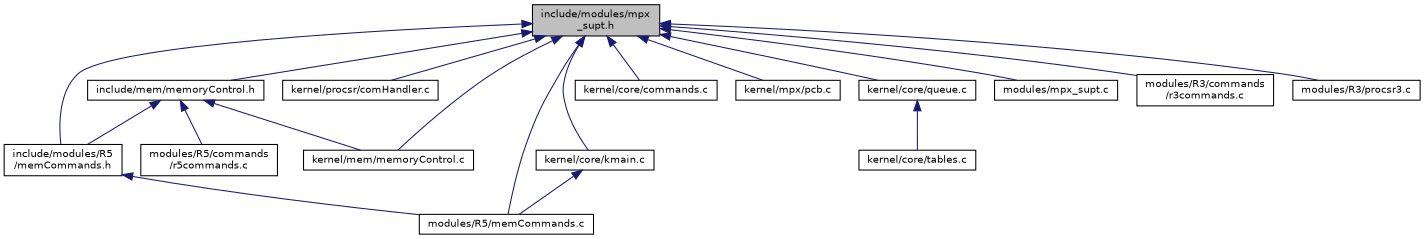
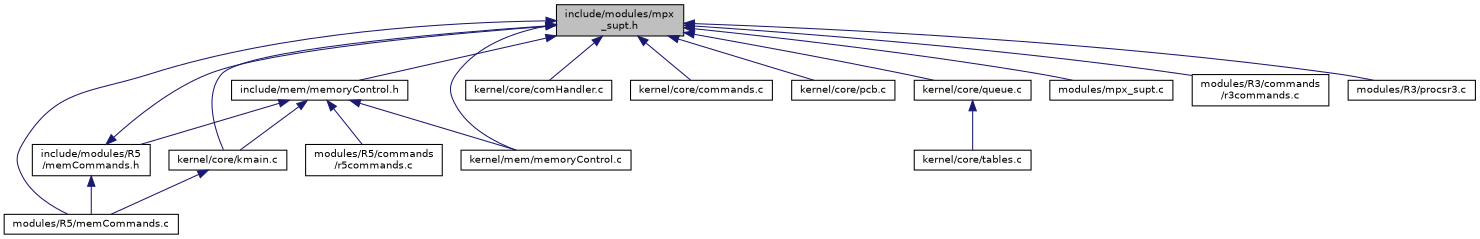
edge "include/modules/R5 /memCommands.h" -> "include/modules/mpx _supt.h": reversed
node "kernel/procsr/comHandler.c": label "kernel/procsr/comHandler.c" -> "kernel/core/comHandler.c"
node "kernel/mpx/pcb.c": label "kernel/mpx/pcb.c" -> "kernel/core/pcb.c"
edge "kernel/core/kmain.c" -> "include/mem/memoryControl.h": added
